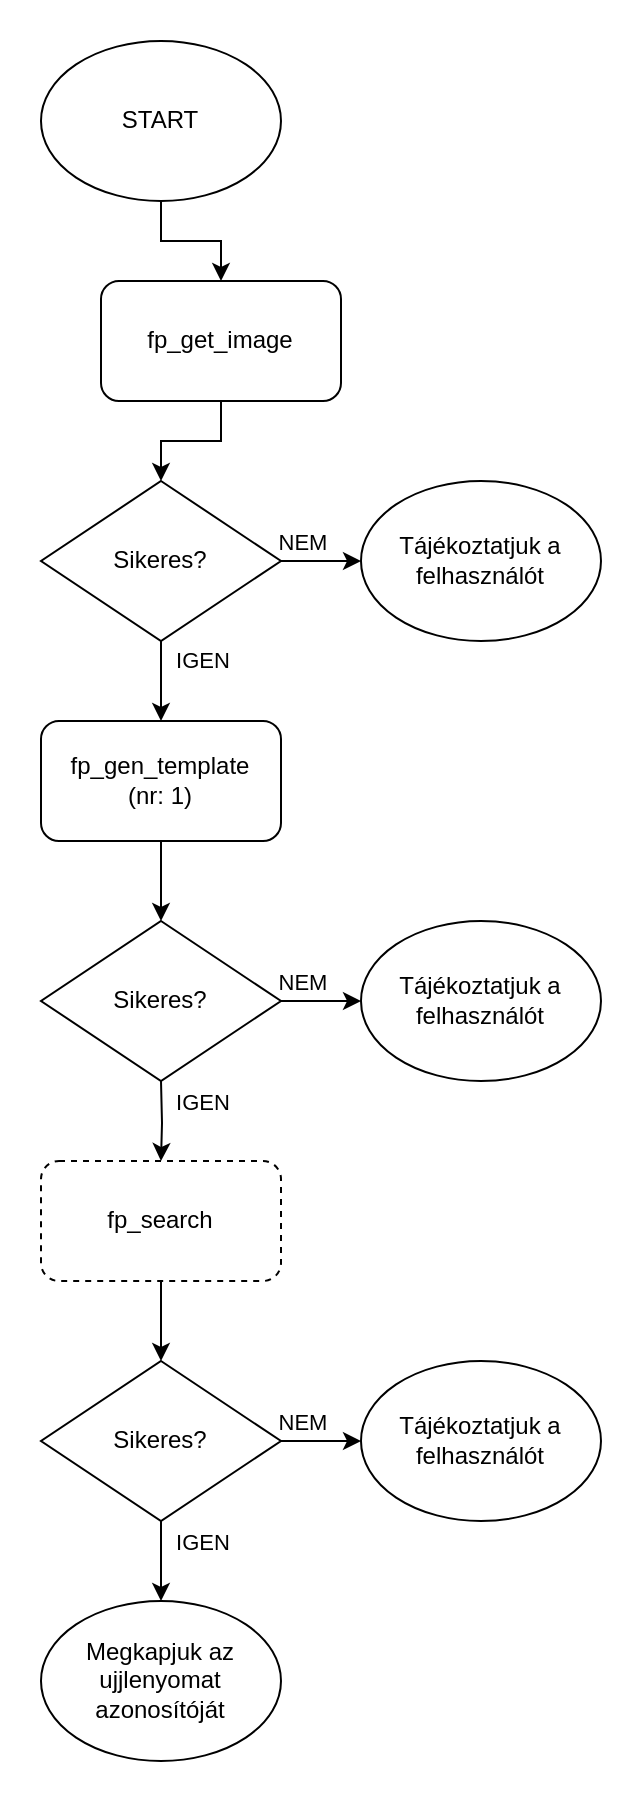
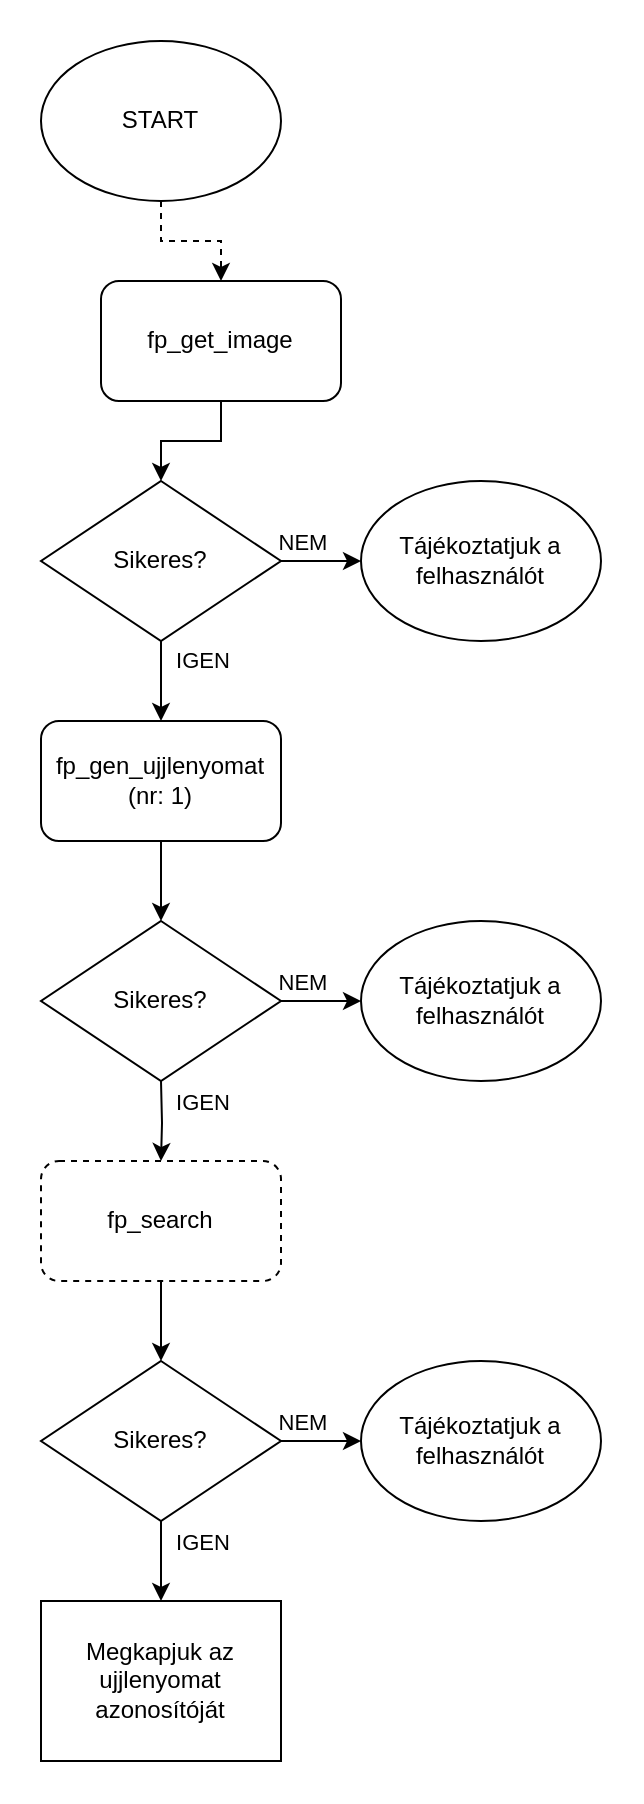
edge "START" -> "fp_get_image": style solid -> dashed
node "fp_gen_template (nr: 1)": label "fp_gen_template (nr: 1)" -> "fp_gen_ujjlenyomat (nr: 1)"
node "Megkapjuk az ujjlenyomat azonosítóját": shape ellipse -> rectangle
